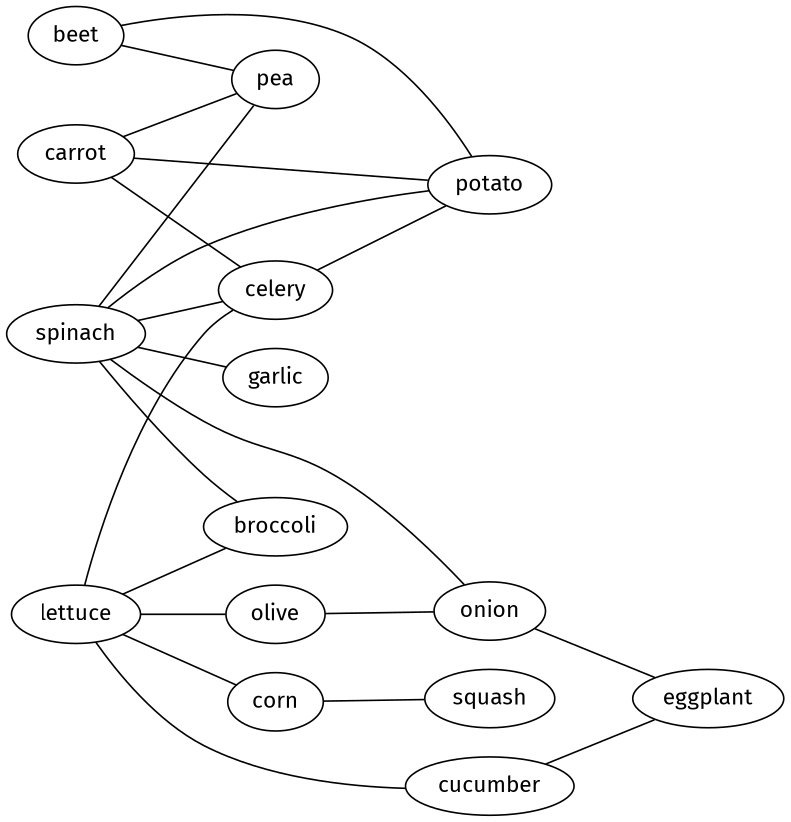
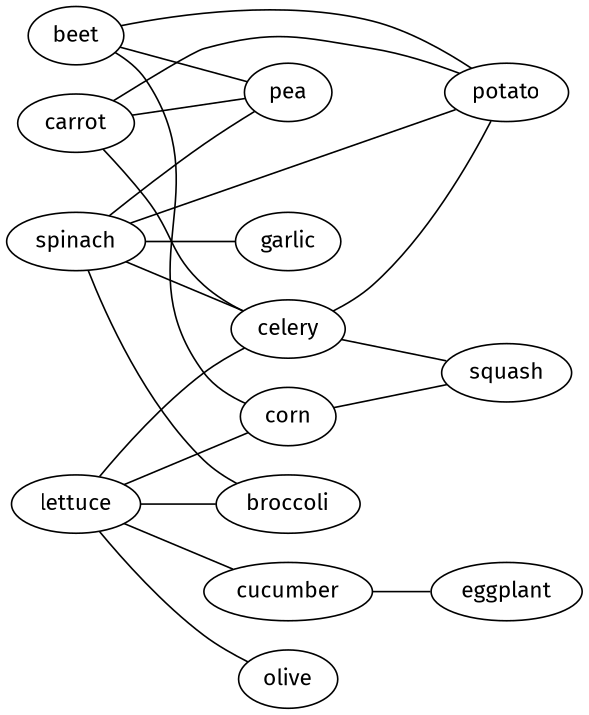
edge "beet" -- "corn": added
edge "celery" -- "squash": added
node "onion": removed
